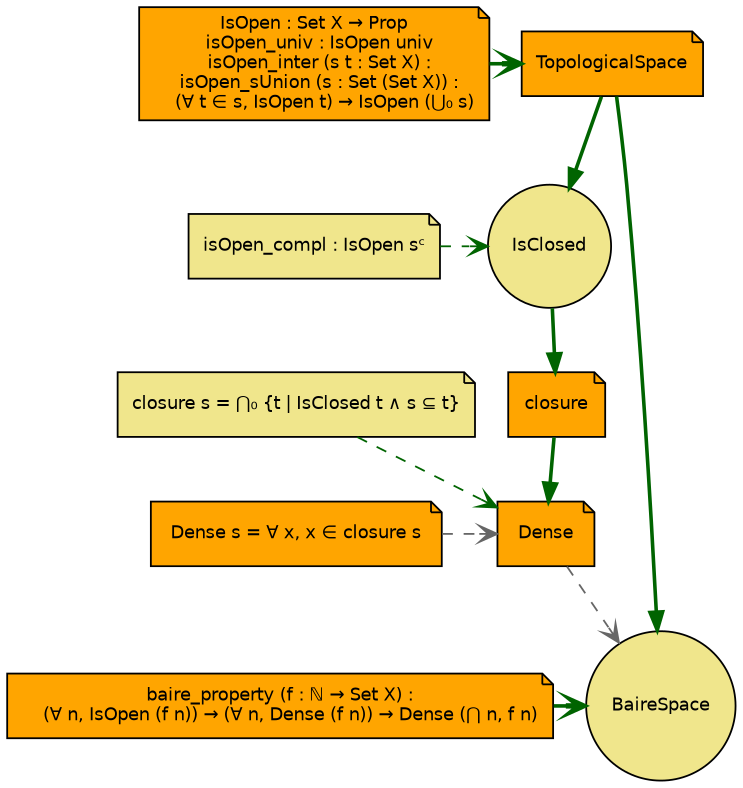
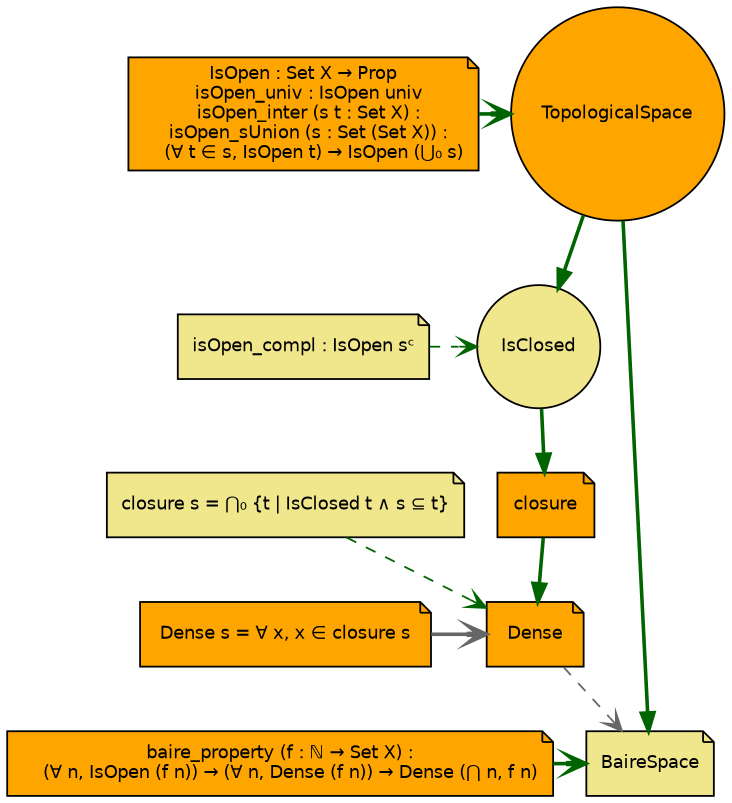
node "TopologicalSpace": shape note -> circle
edge "Dense s = ∀ x, x ∈ closure s" -> "Dense": style dashed -> bold
node "BaireSpace": shape circle -> note
